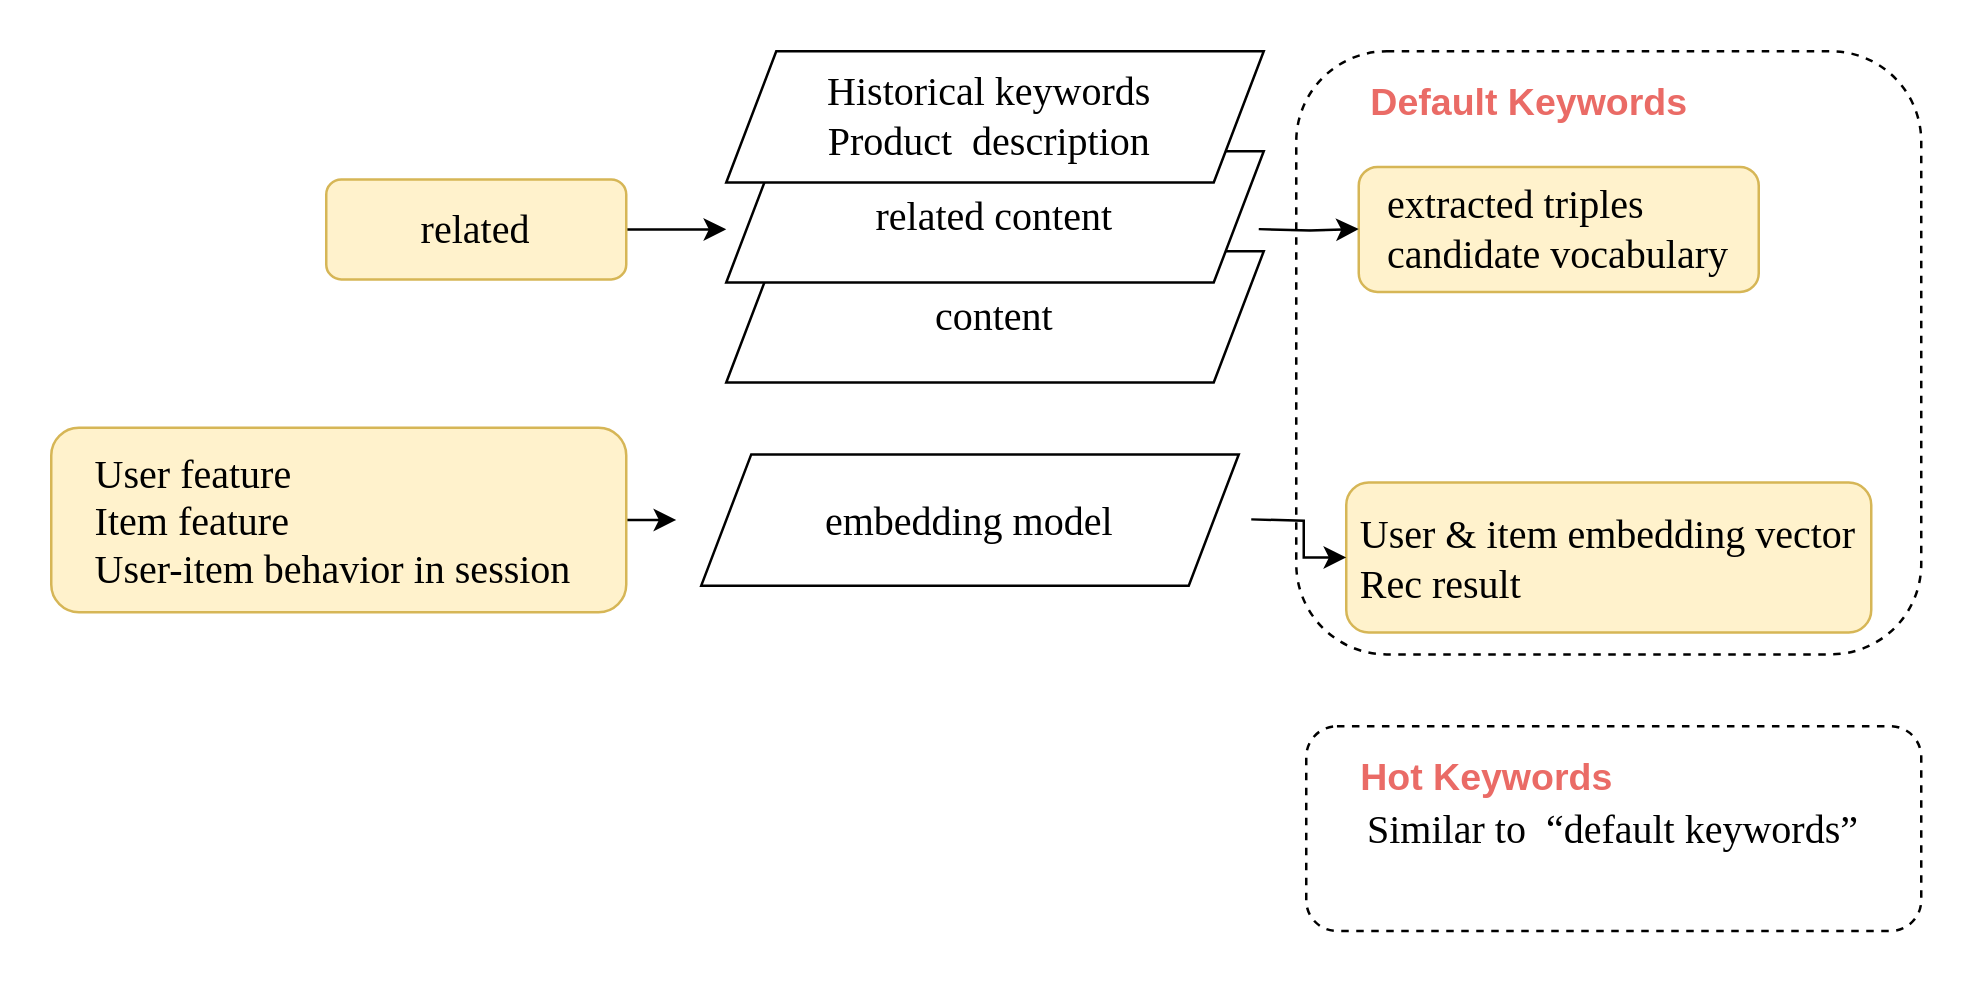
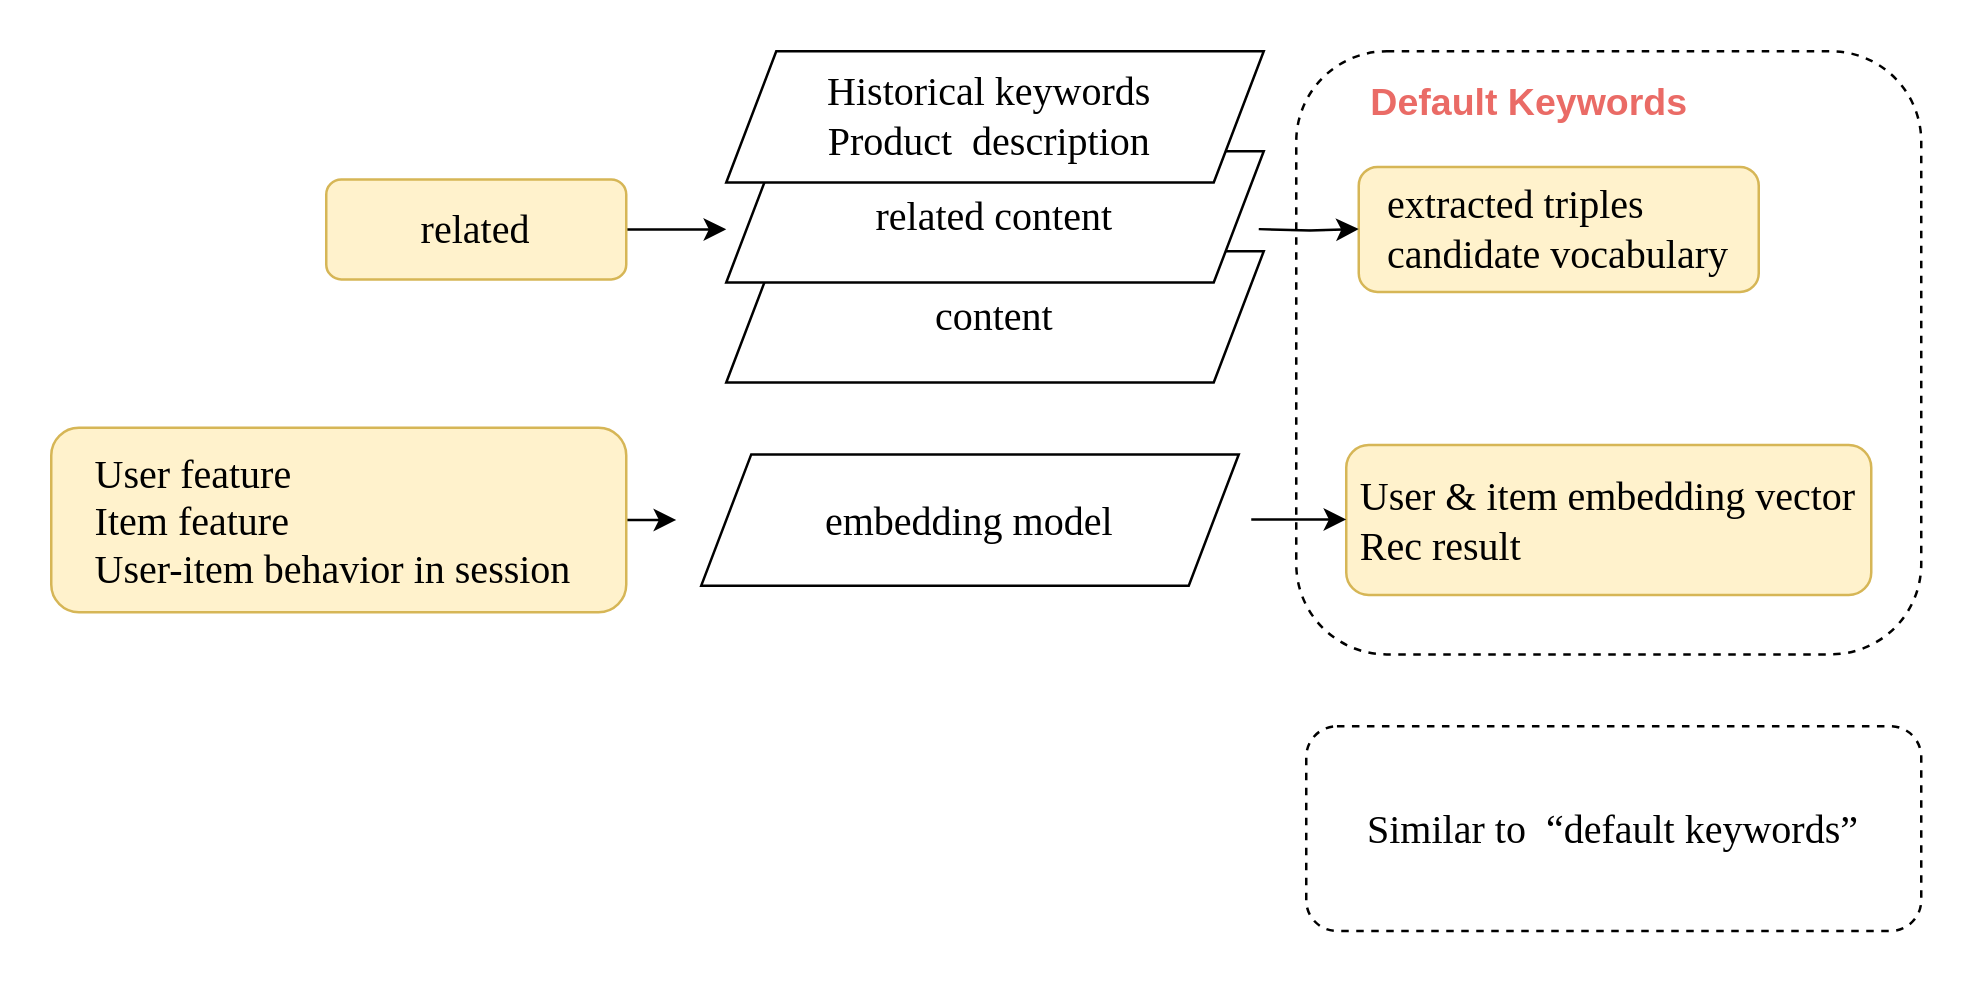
node "User & item embedding vector Rec result": moved (1609, 558) -> (1609, 520)
node "Hot Keywords": removed
